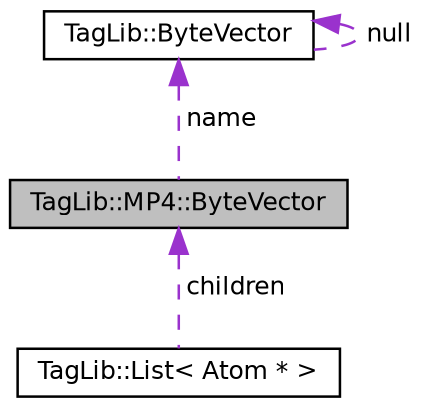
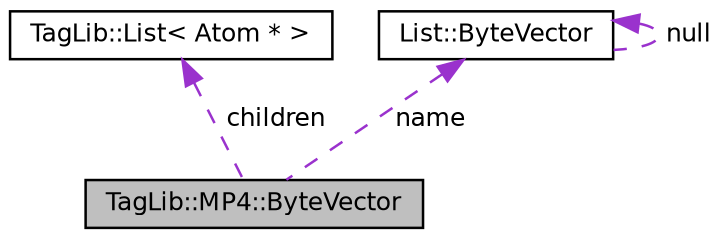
node "TagLib::ByteVector": label "TagLib::ByteVector" -> "List::ByteVector"
edge "TagLib::List< Atom * >" -> "TagLib::MP4::ByteVector": reversed
